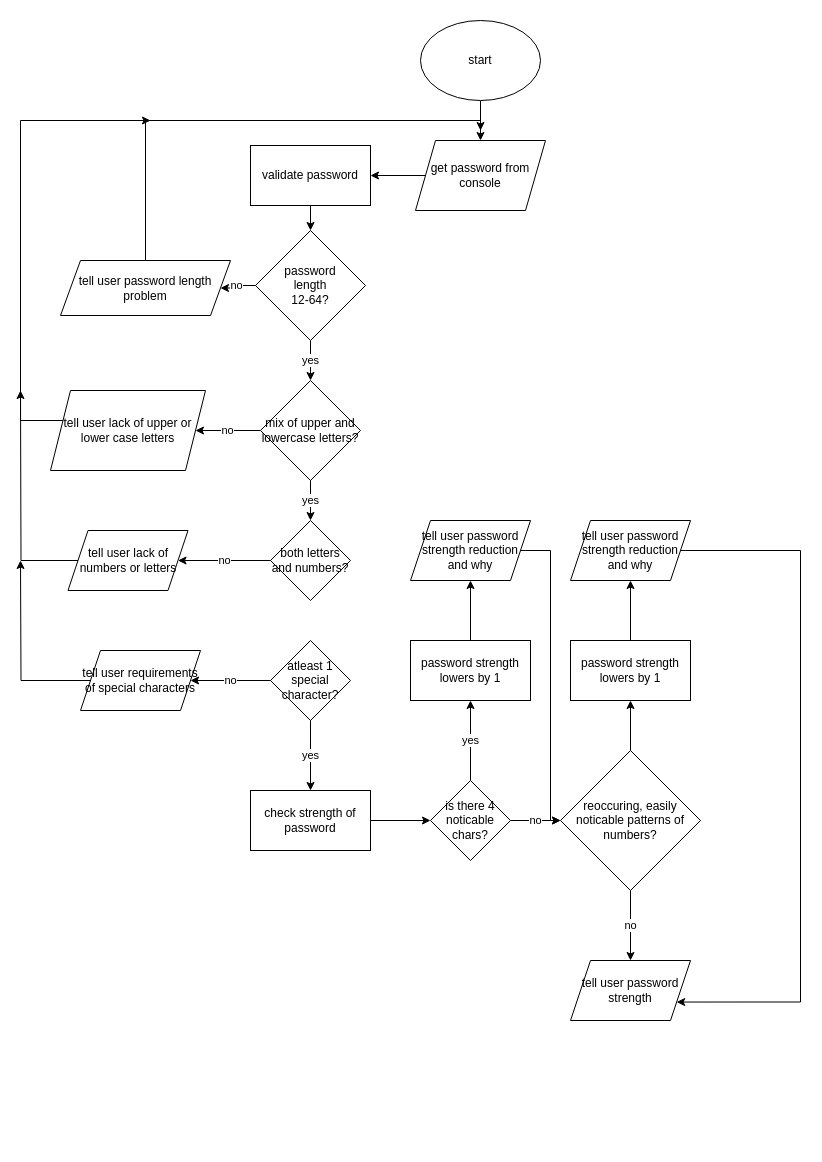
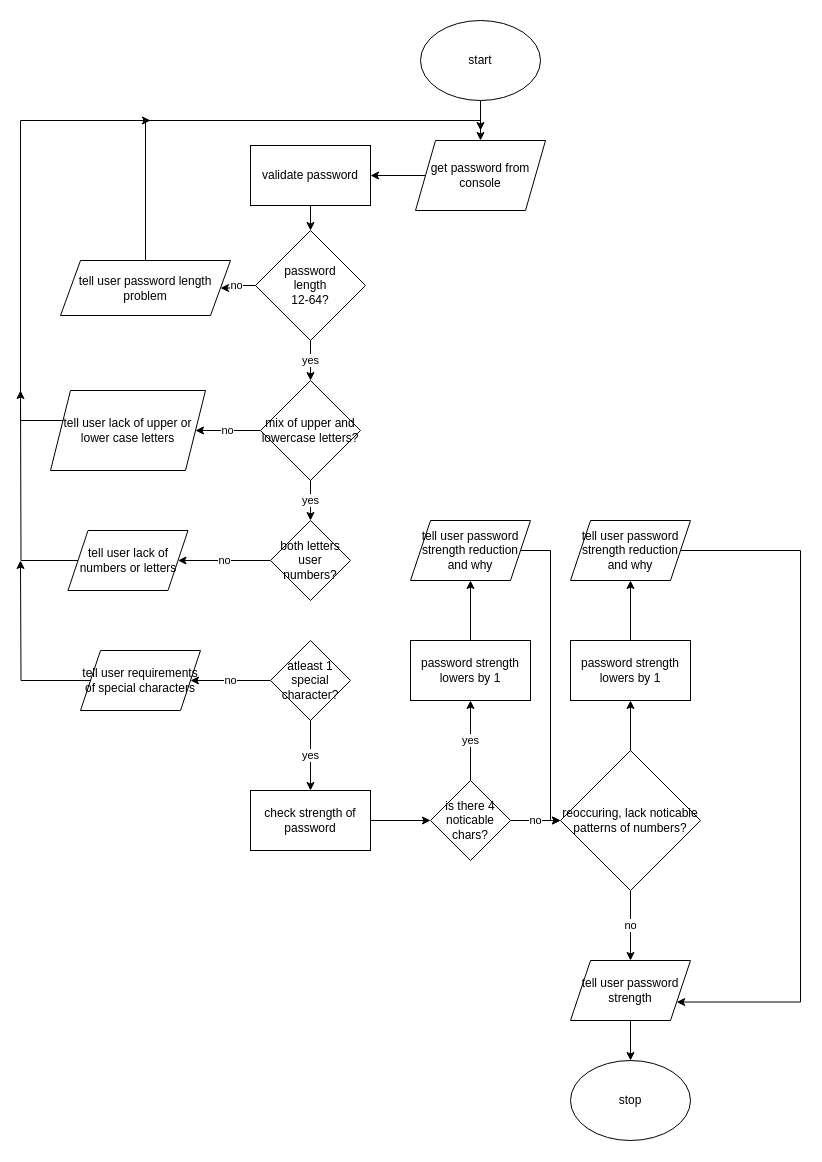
node "both letters and numbers?": label "both letters and numbers?" -> "both letters user numbers?"
node "reoccuring, easily noticable patterns of numbers?": label "reoccuring, easily noticable patterns of numbers?" -> "reoccuring, lack noticable patterns of numbers?"
edge "tell user password strength" -> "stop": added
node "stop": added
